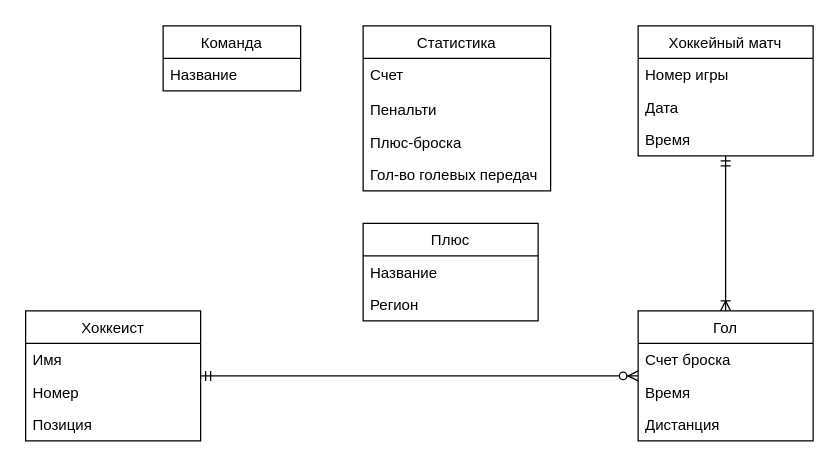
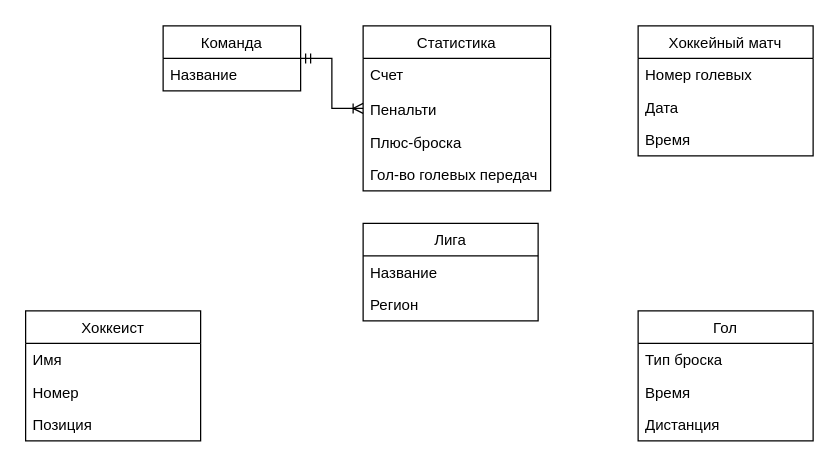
node "Номер игры": label "Номер игры" -> "Номер голевых"
edge "Команда" -- "Статистика": added
edge "Хоккейный матч" -- "Гол": removed
node "Плюс": label "Плюс" -> "Лига"
node "Счет броска": label "Счет броска" -> "Тип броска"
edge "Хоккеист" -- "Гол": removed
